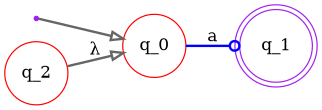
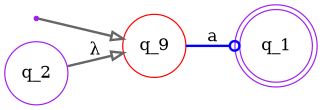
node "q_0": label "q_0" -> "q_9"
node "q_2": color red -> purple
